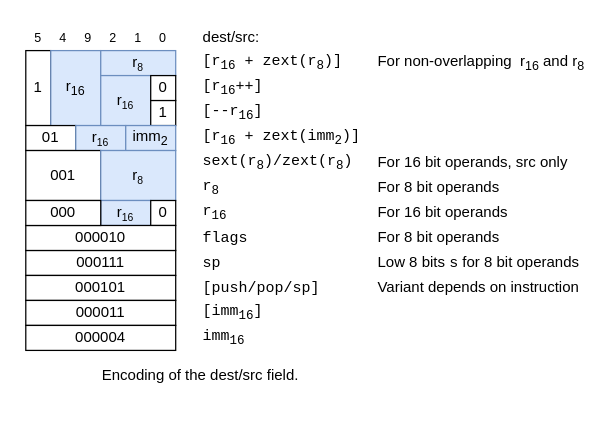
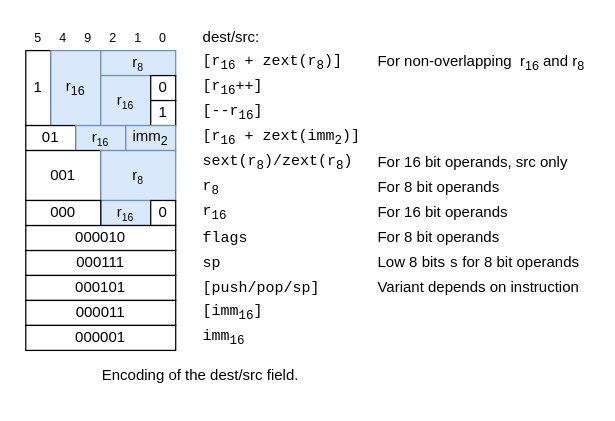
node "000004": label "000004" -> "000001"
